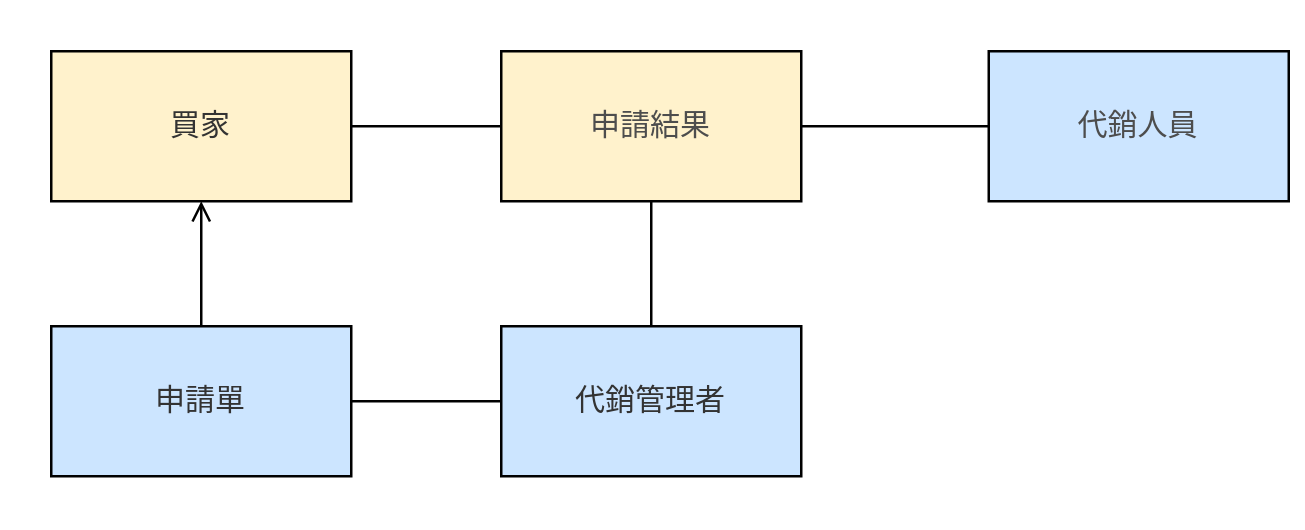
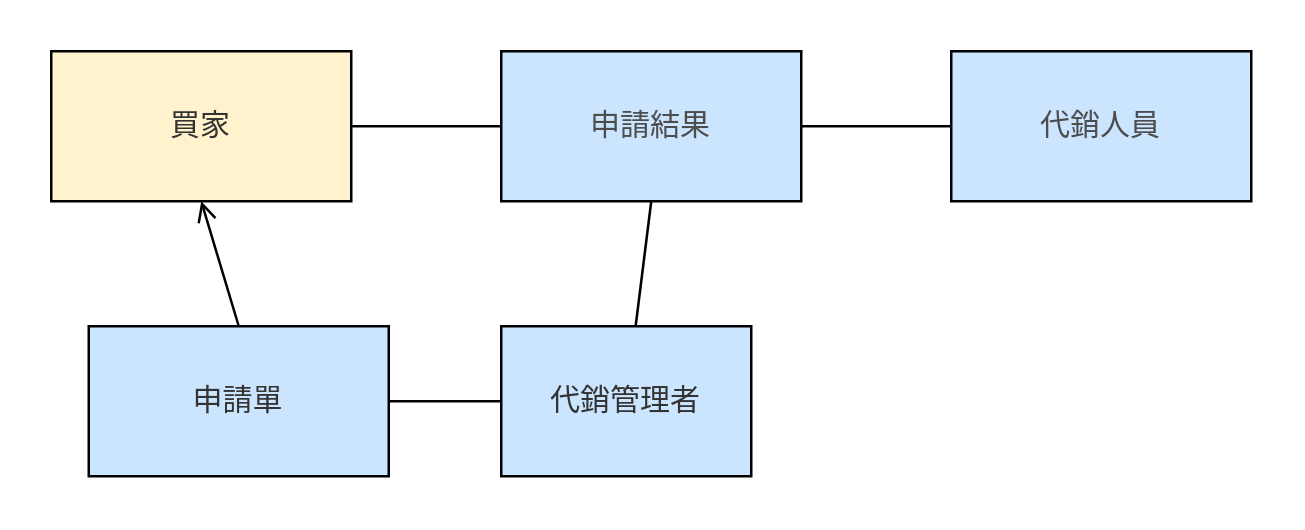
node "申請結果": fillcolor #fff2cc -> #cce5ff
node "代銷人員": moved (1139, 126) -> (1101, 126)
node "提出": removed
node "產生": moved (764, 264) -> (726, 264)
node "申請單": moved (201, 401) -> (239, 401)
node "代銷管理者": size 300x150 -> 250x150
